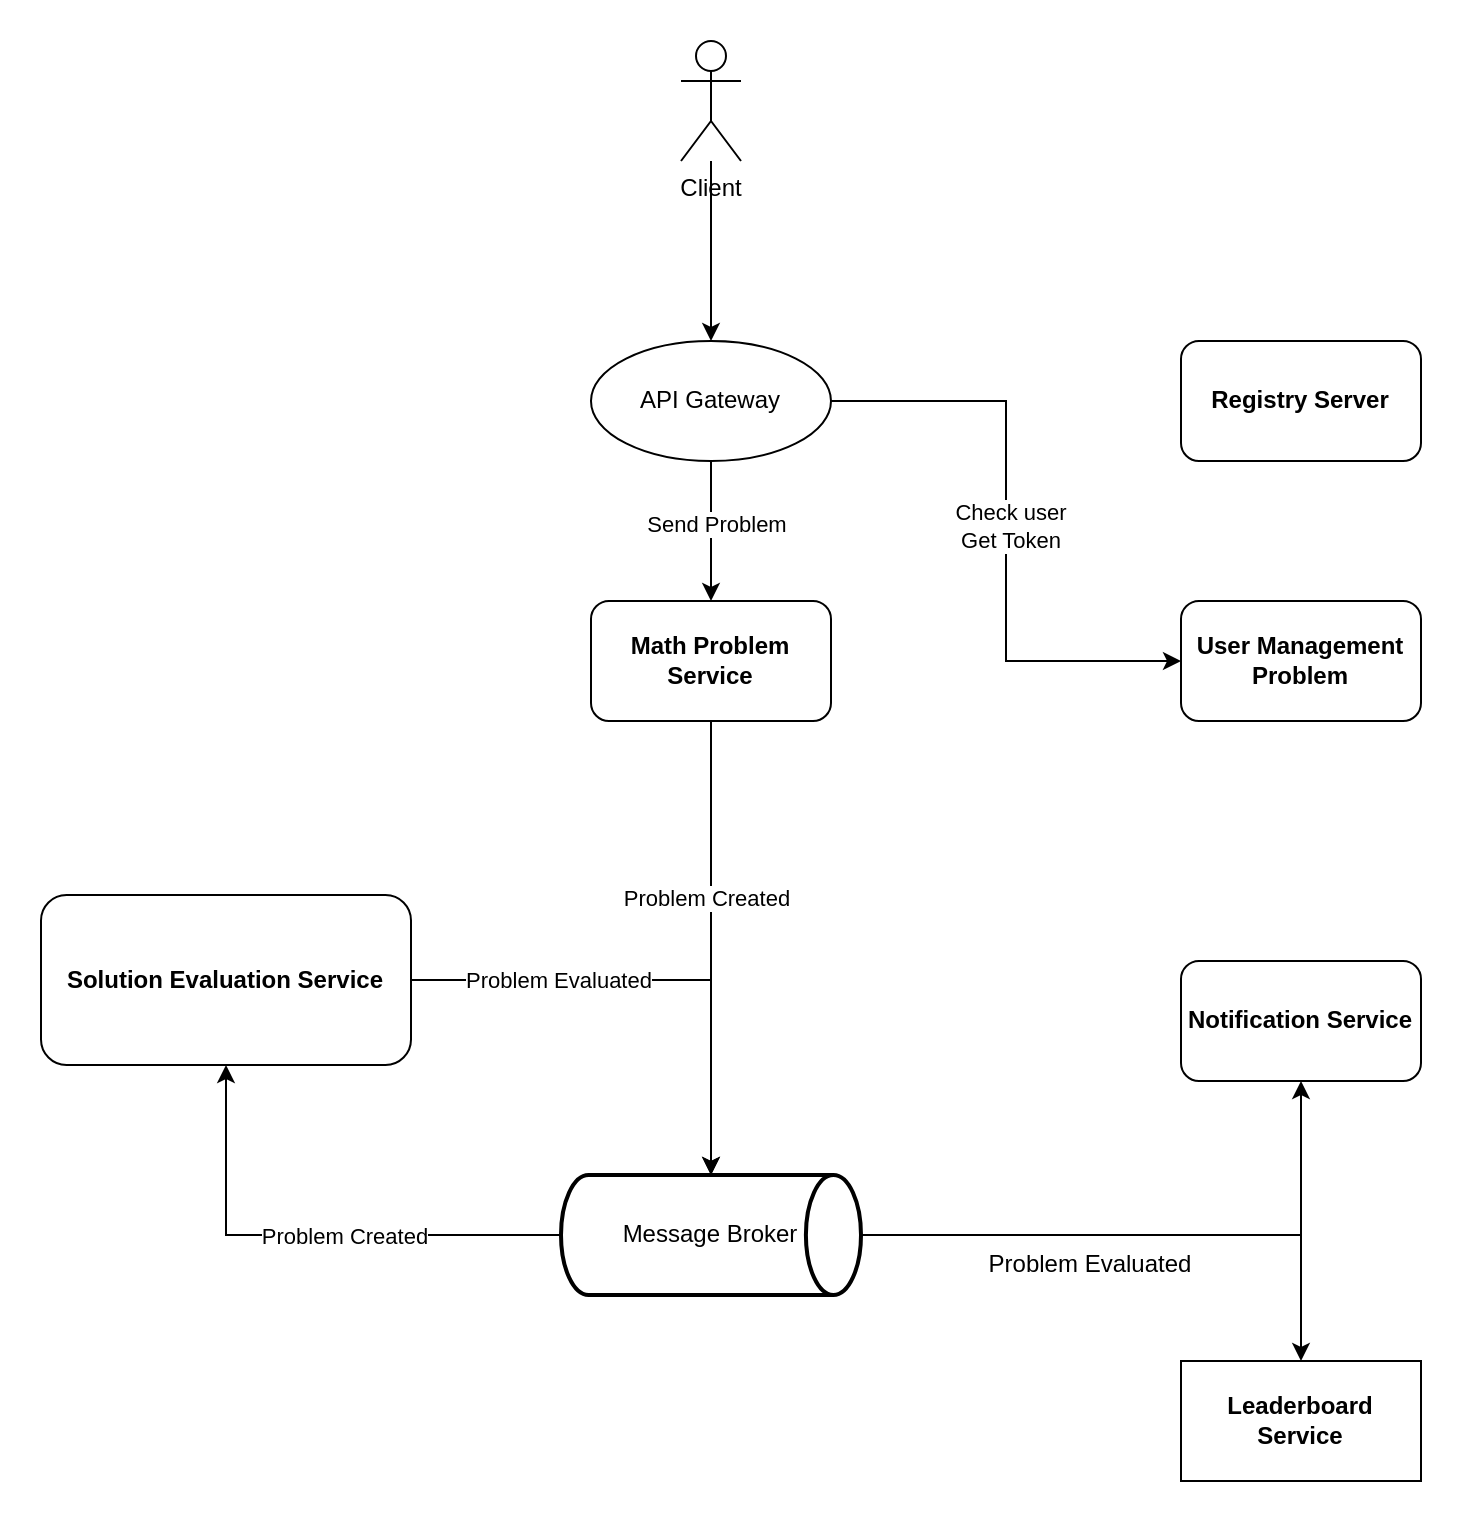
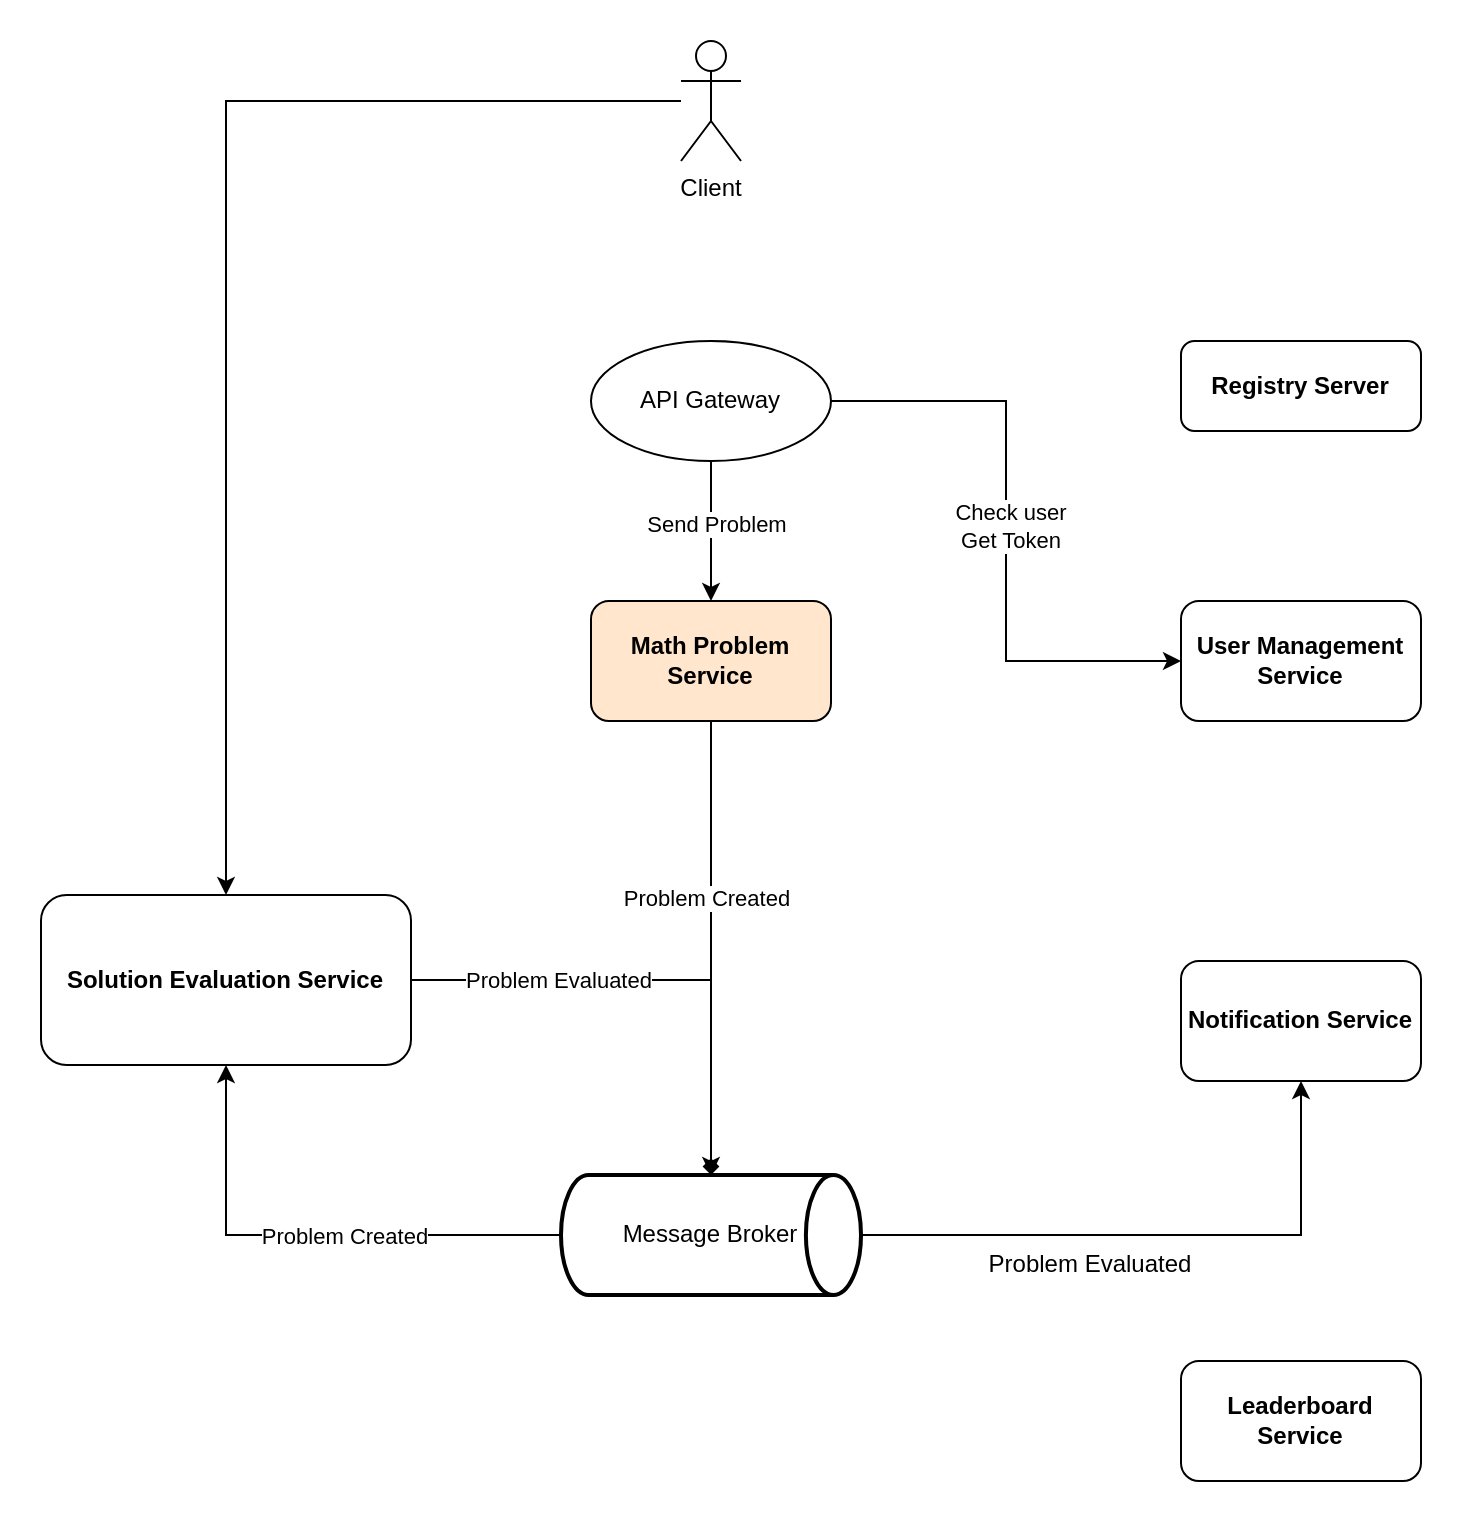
edge "Client" -> "API Gateway": now "Client" -> "Solution Evaluation Service"
node "Registry Server": size 240x120 -> 240x90
node "Math Problem Service": fillcolor #ffffff -> #ffe6cc
node "User Management Problem": label "User Management Problem" -> "User Management Service"
edge "Math Problem Service" -> "Message Broker": arrowhead classic -> diamond
edge "Message Broker" -> "Leaderboard Service": removed
node "Leaderboard Service": shape rectangle -> rounded rectangle
